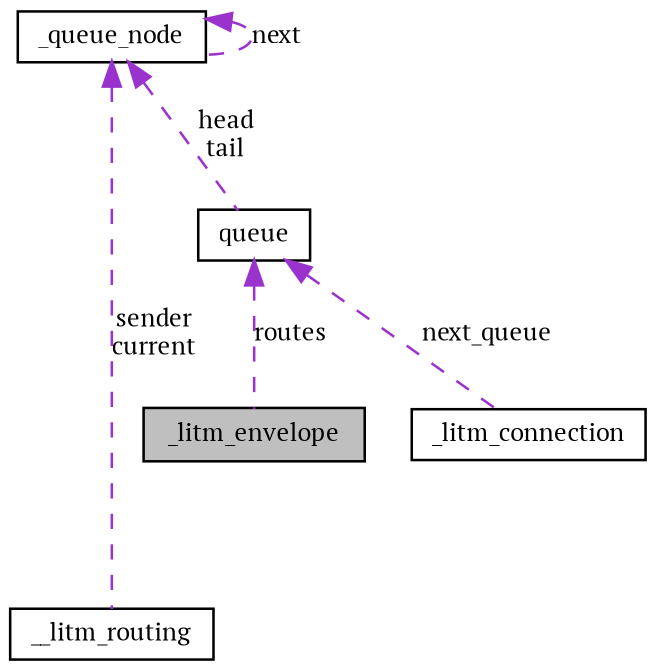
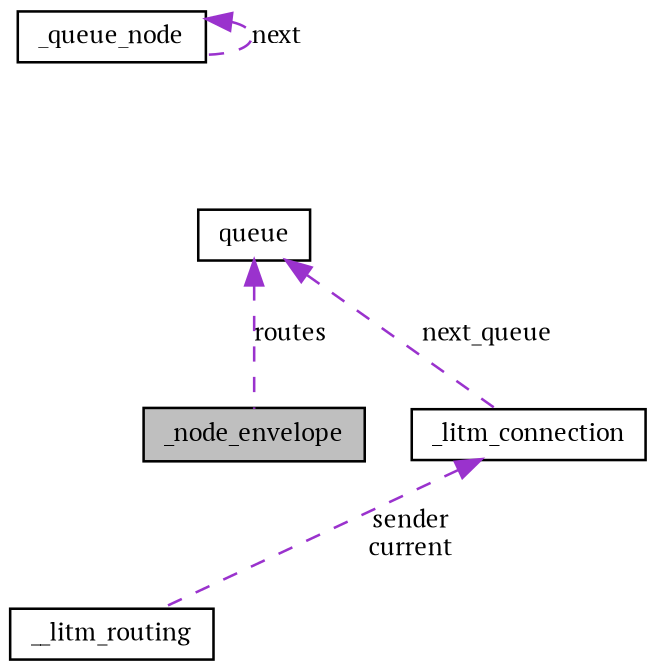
edge "queue" -> "_queue_node": removed, label "head tail"
edge "__litm_routing" -> "_queue_node": now "__litm_routing" -> "_litm_connection"
node "_litm_envelope": label "_litm_envelope" -> "_node_envelope"
